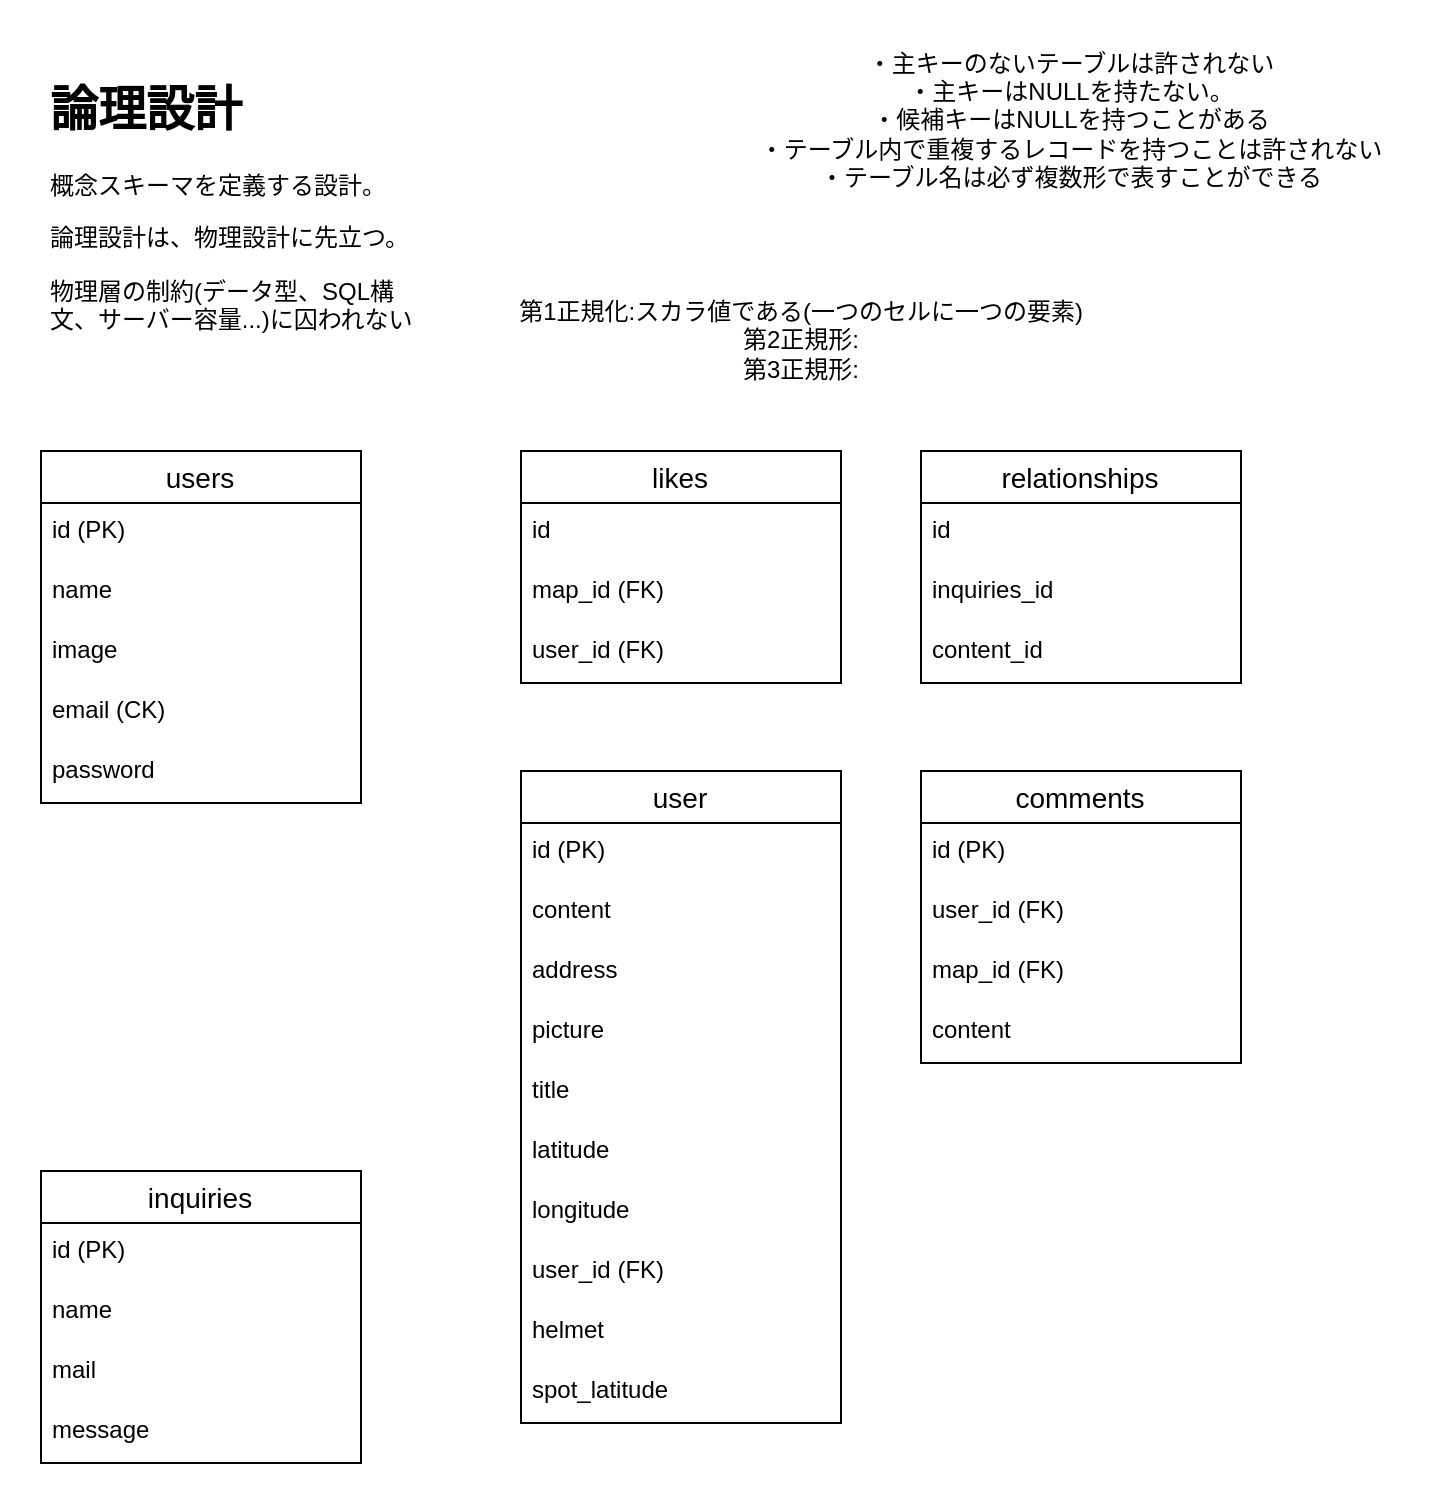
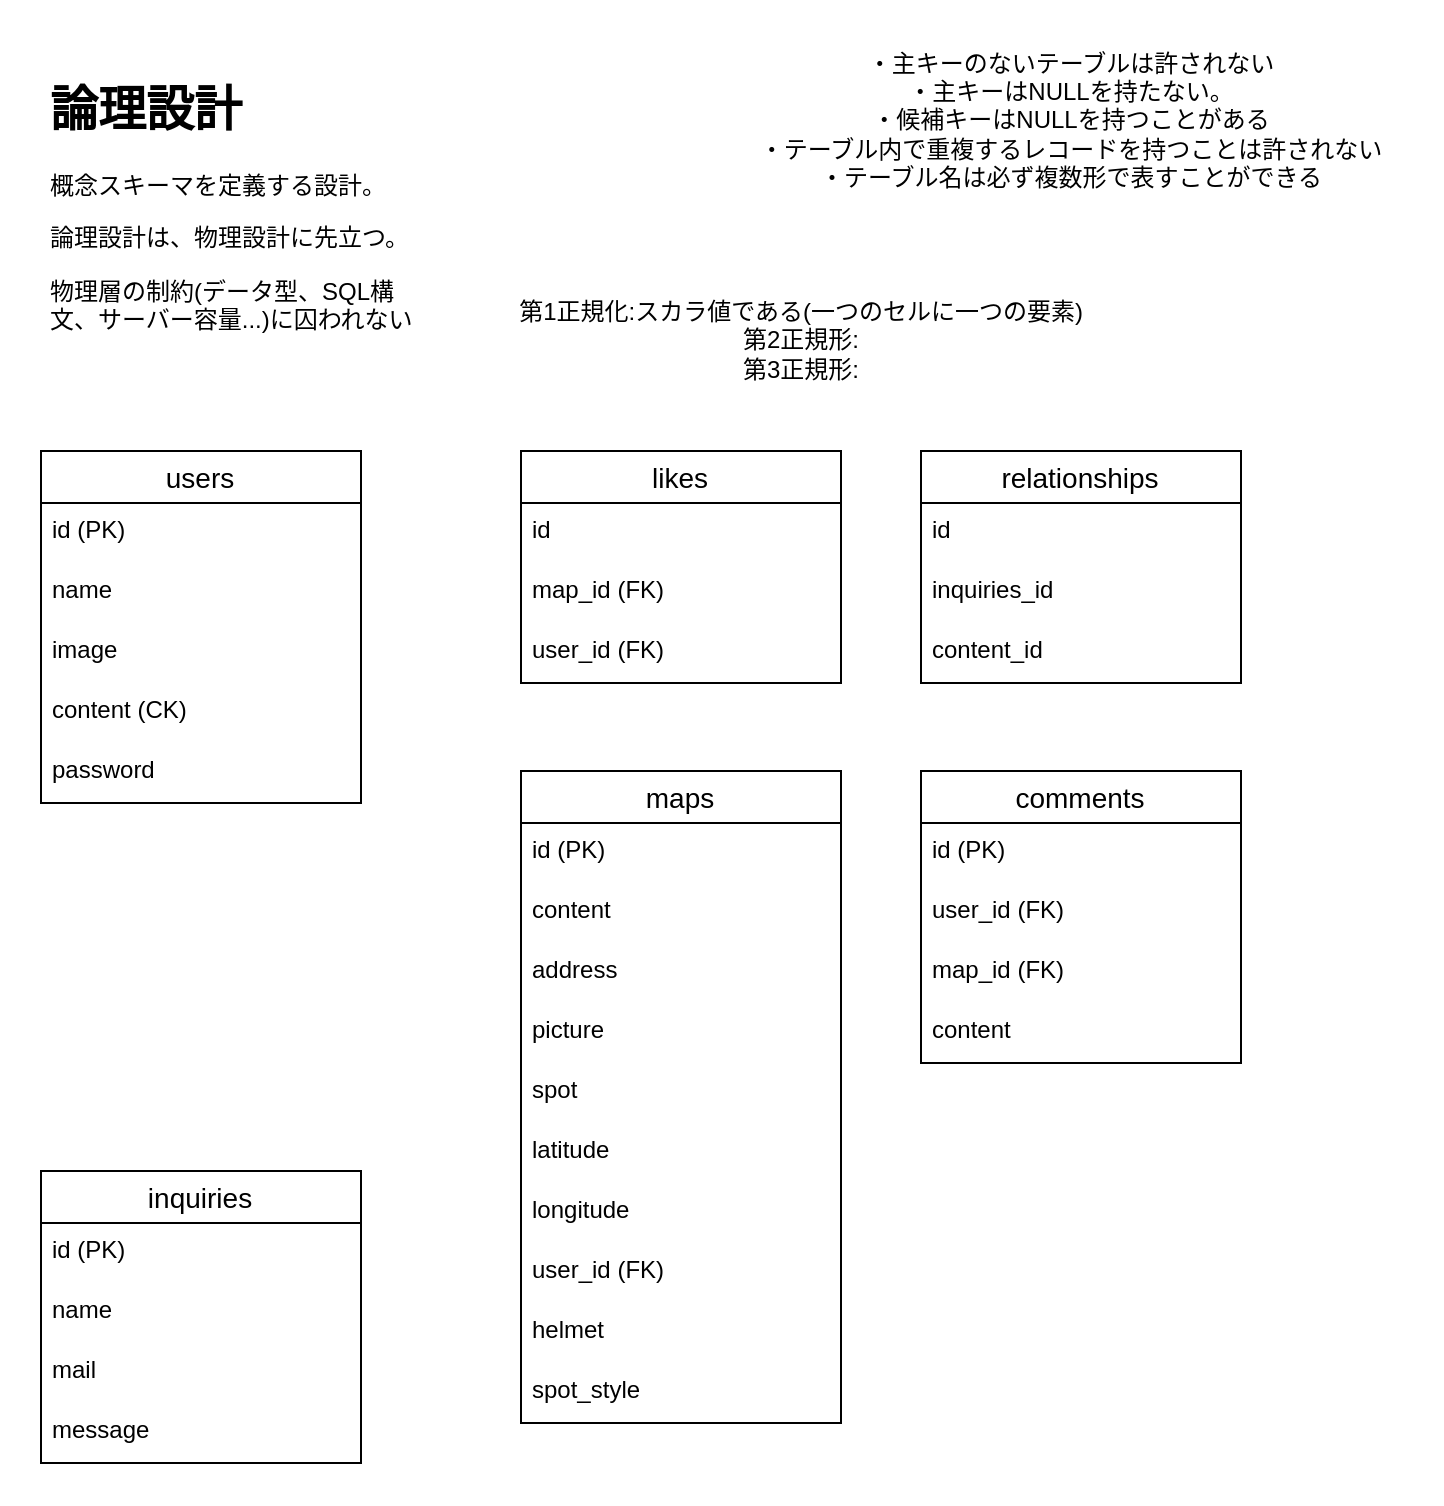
node "email (CK)": label "email (CK)" -> "content (CK)"
node "user": label "user" -> "maps"
node "title": label "title" -> "spot"
node "spot_latitude": label "spot_latitude" -> "spot_style"
